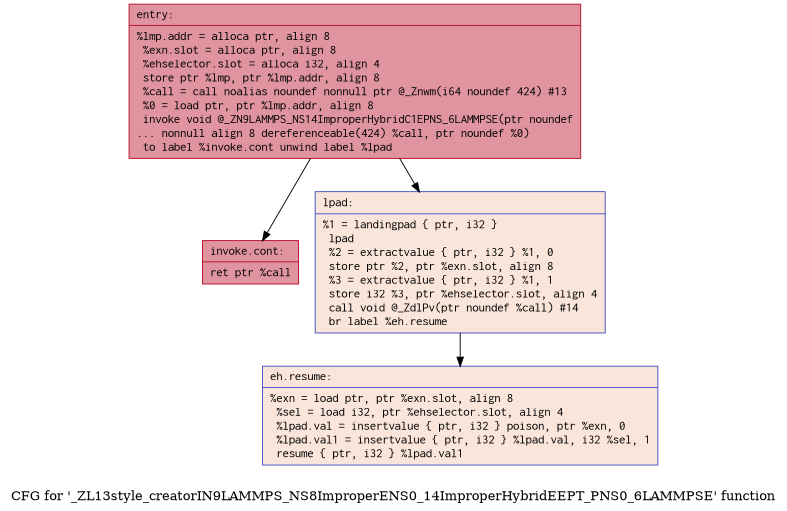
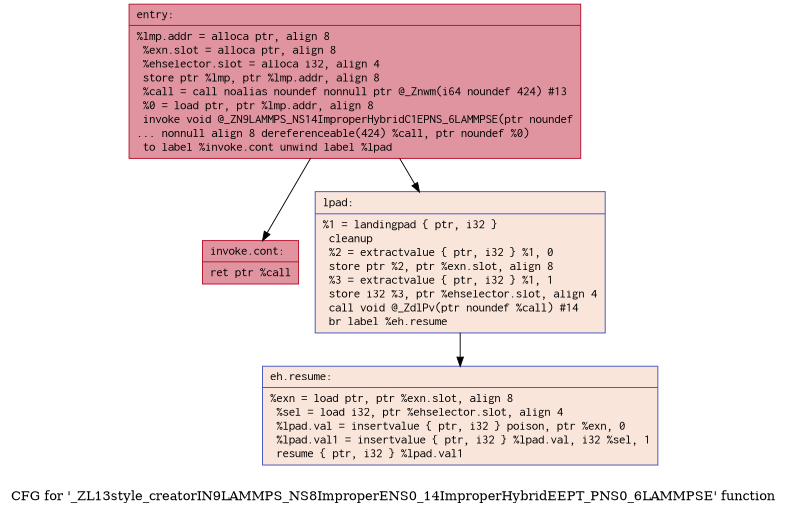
node "lpad:": text "lpad" -> "cleanup"
